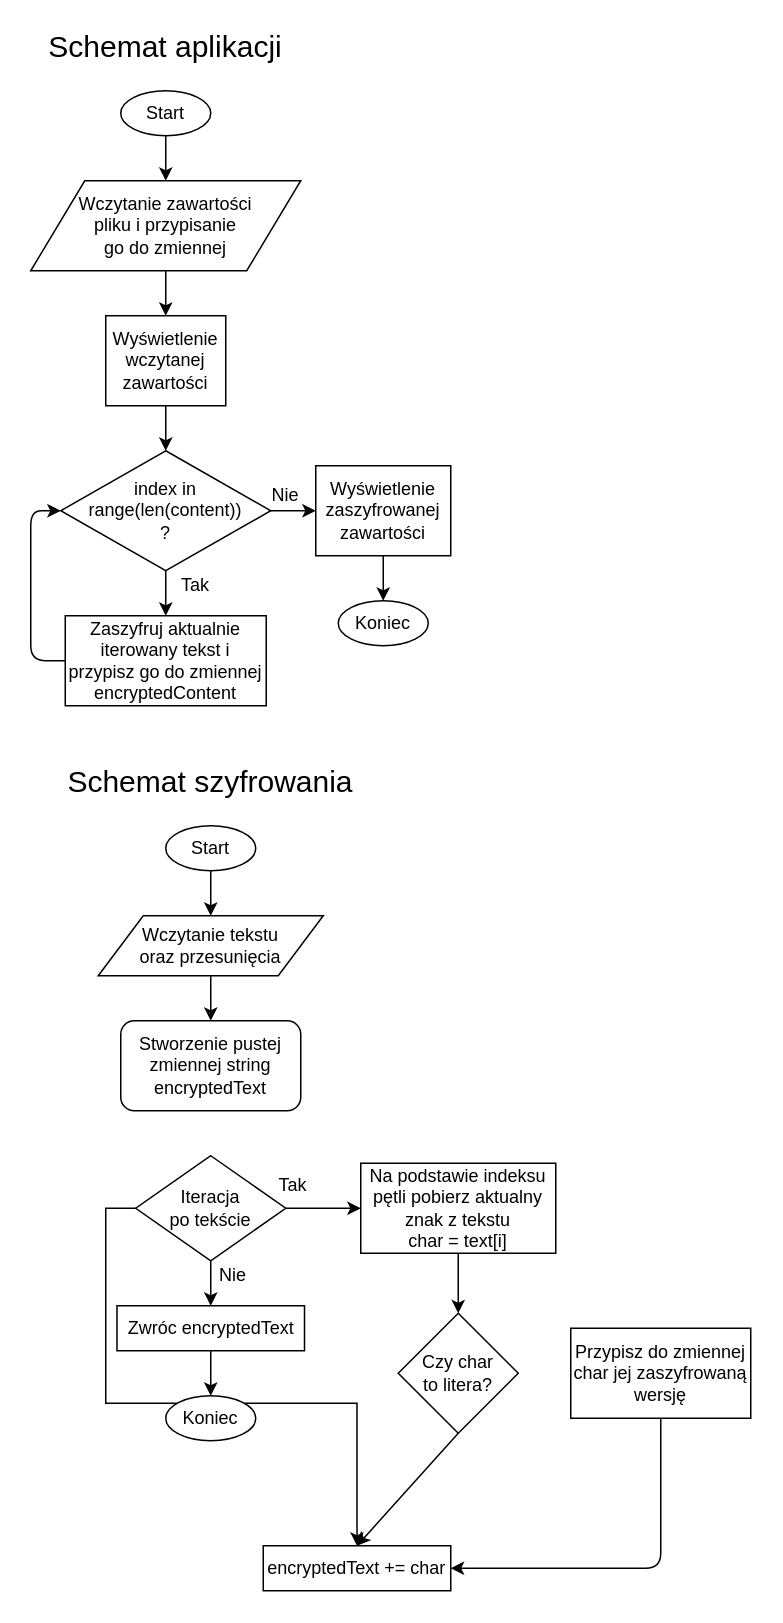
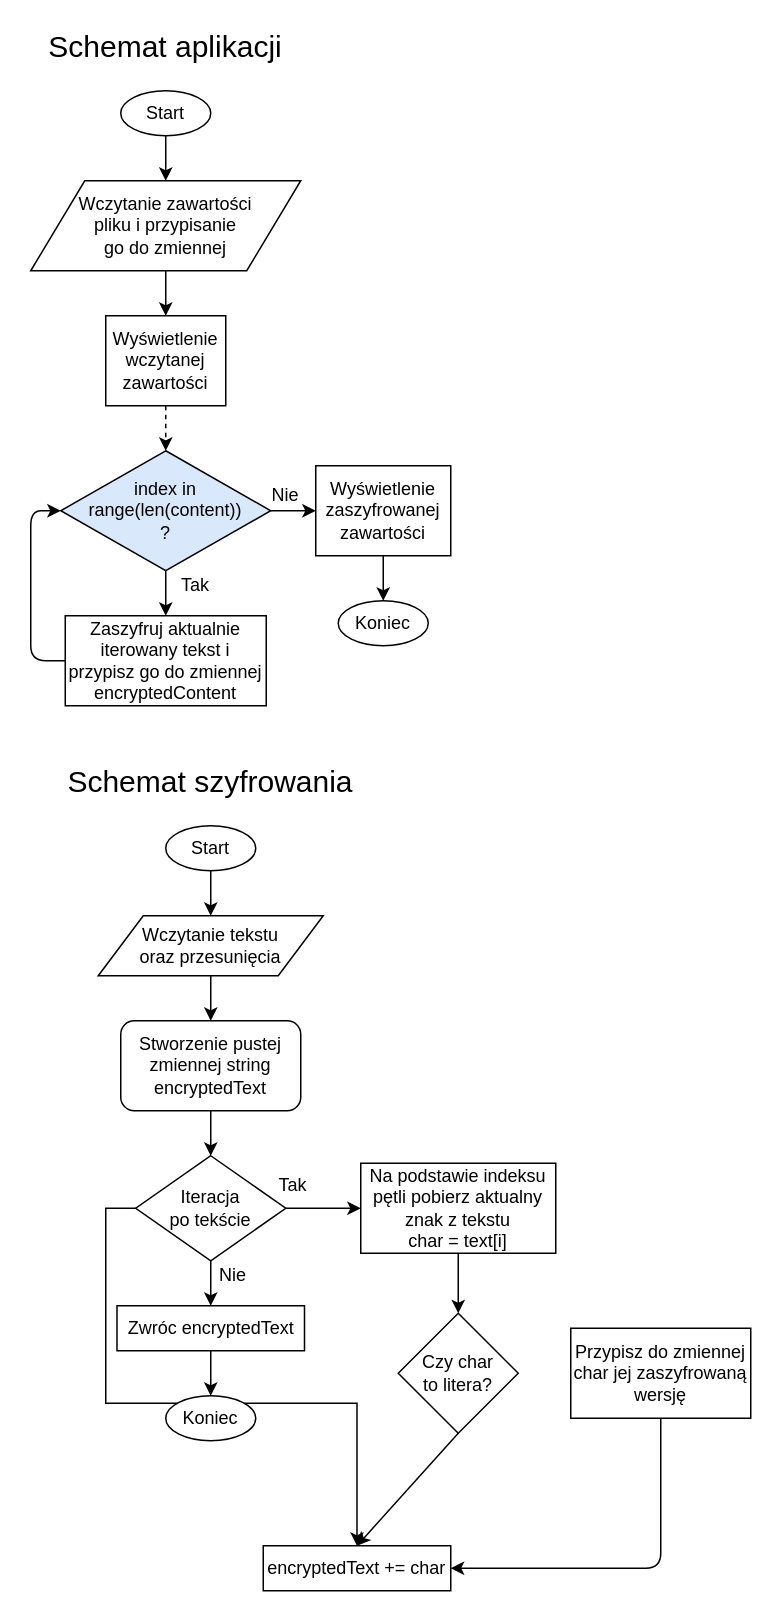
edge "Wyświetlenie wczytanej zawartości" -> "index in range(len(content)) ?": style solid -> dashed
node "index in range(len(content)) ?": fillcolor #ffffff -> #dae8fc
edge "Stworzenie pustej zmiennej string encryptedText" -> "Iteracja po tekście": added
